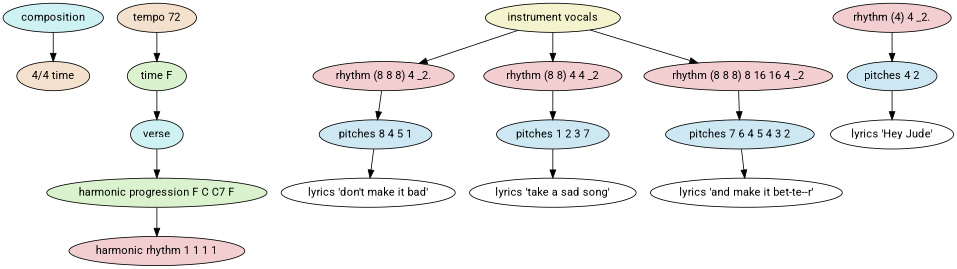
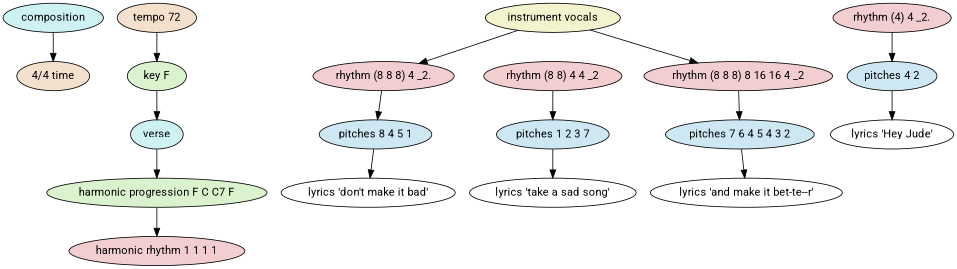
edge "instrument vocals" -> "rhythm (8 8) 4 4 _2": removed
node "time F": label "time F" -> "key F"
